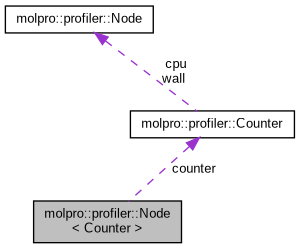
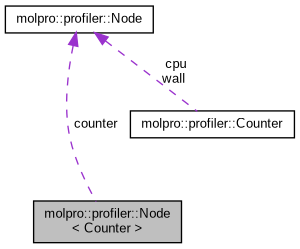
edge "molpro::profiler::Node < Counter >" -> "molpro::profiler::Counter": now "molpro::profiler::Node < Counter >" -> "molpro::profiler::Node"
